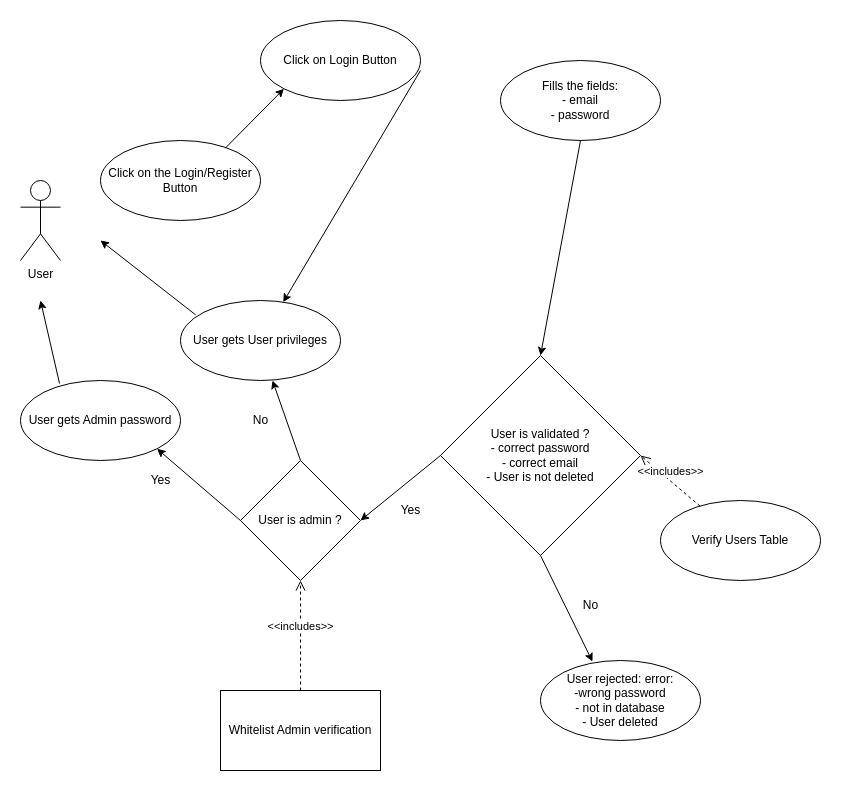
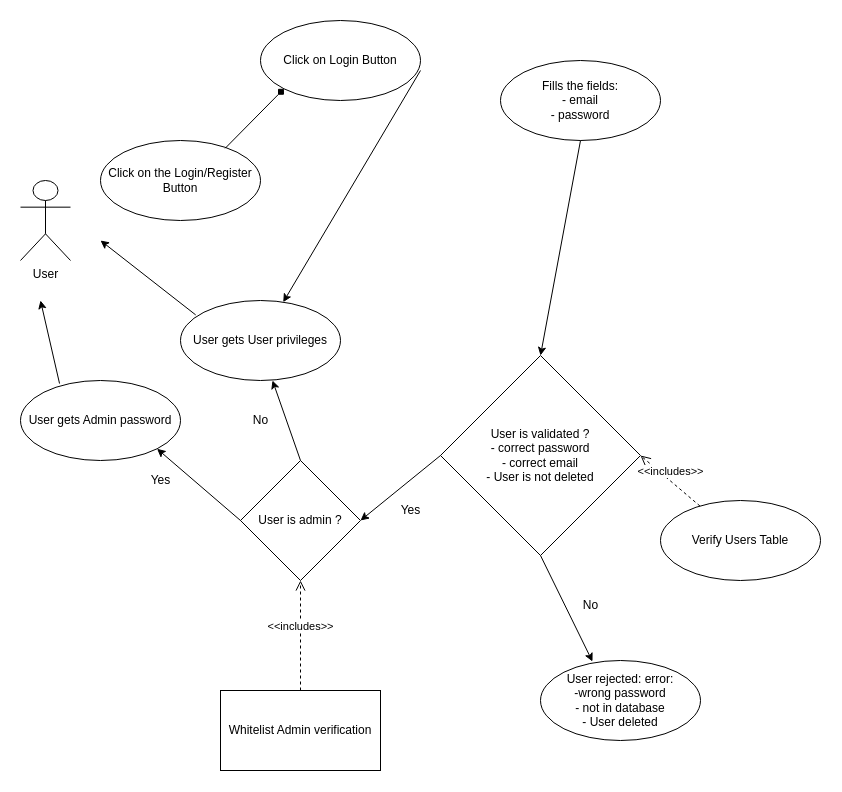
edge "Click on the Login/Register Button" -> "Click on Login Button": arrowhead classic -> diamond
node "User": size 40x80 -> 50x80
